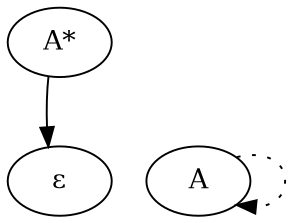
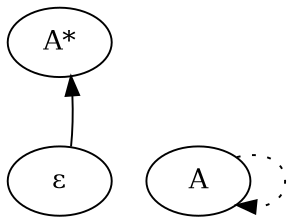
edge "A*" -> "ε": reversed
